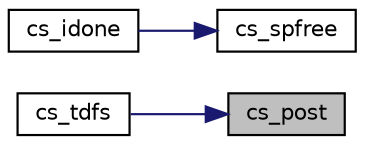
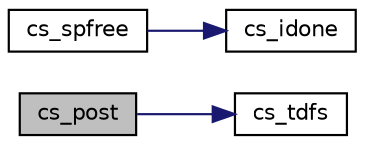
edge "cs_idone" -> "cs_spfree": reversed
edge "cs_tdfs" -> "cs_post": reversed
